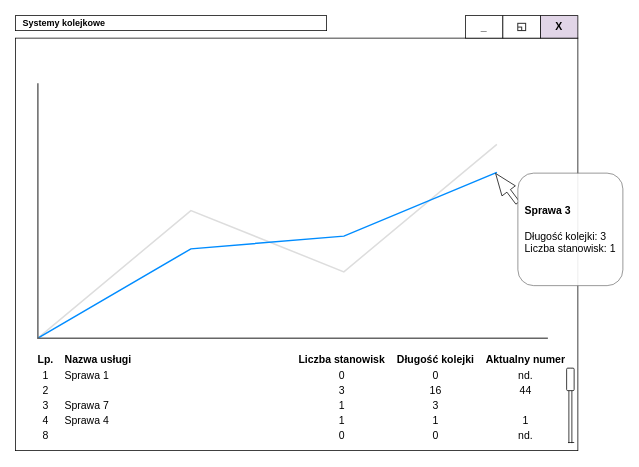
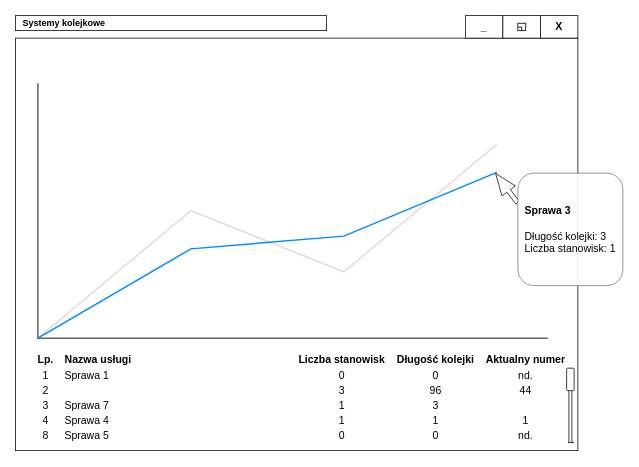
node "X": fillcolor #e1d5e7 -> #ffffff
node "16": label "16" -> "96"
node "Sprawa 5": added
